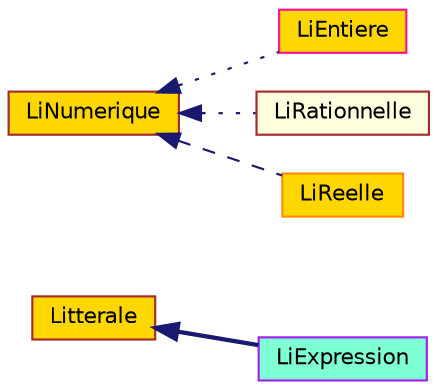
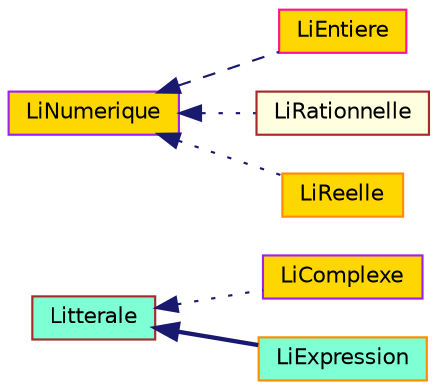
edge "LiEntiere" -> "LiNumerique": style dotted -> dashed
node "LiNumerique": color brown -> purple
edge "LiReelle" -> "LiNumerique": style dashed -> dotted
node "LiComplexe": added
node "Litterale": fillcolor gold -> aquamarine
node "LiExpression": color purple -> darkorange
